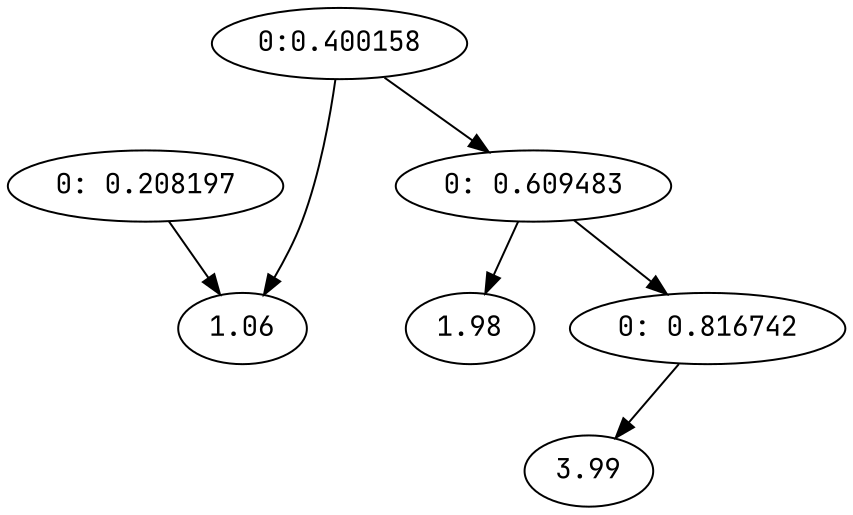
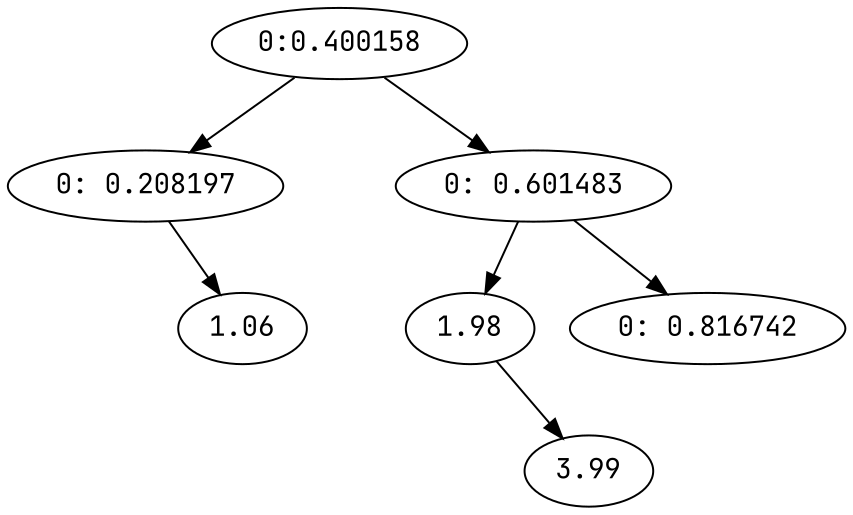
edge "0:0.400158" -> "1.06": now "0:0.400158" -> "0: 0.208197"
node "0: 0.609483": label "0: 0.609483" -> "0: 0.601483"
edge "0: 0.816742" -> "3.99": now "1.98" -> "3.99"
